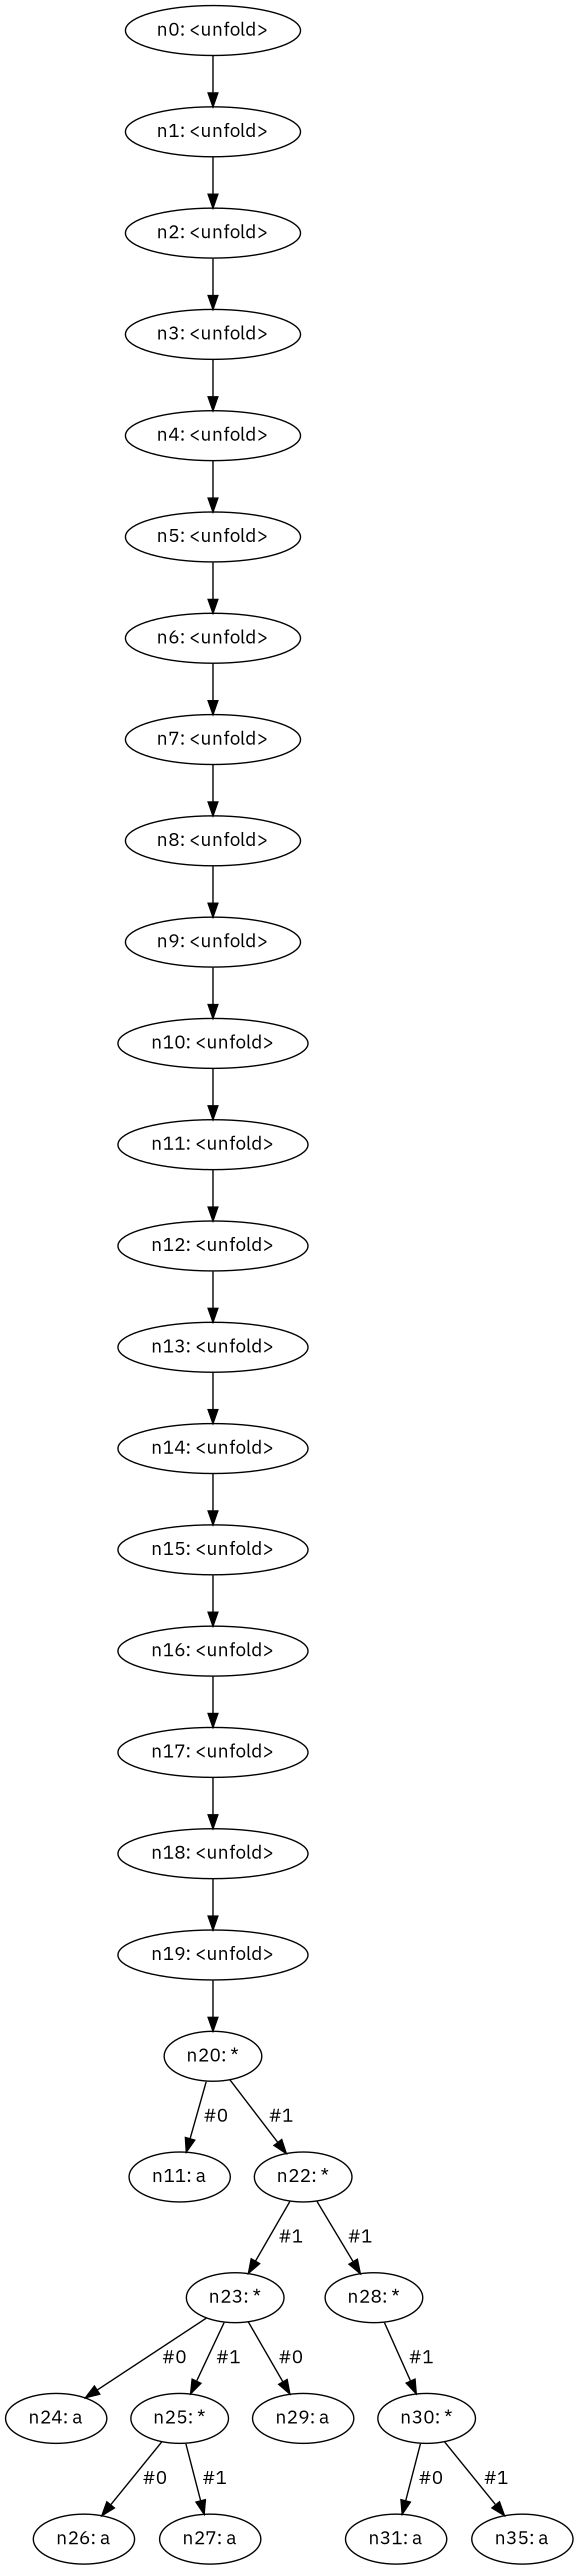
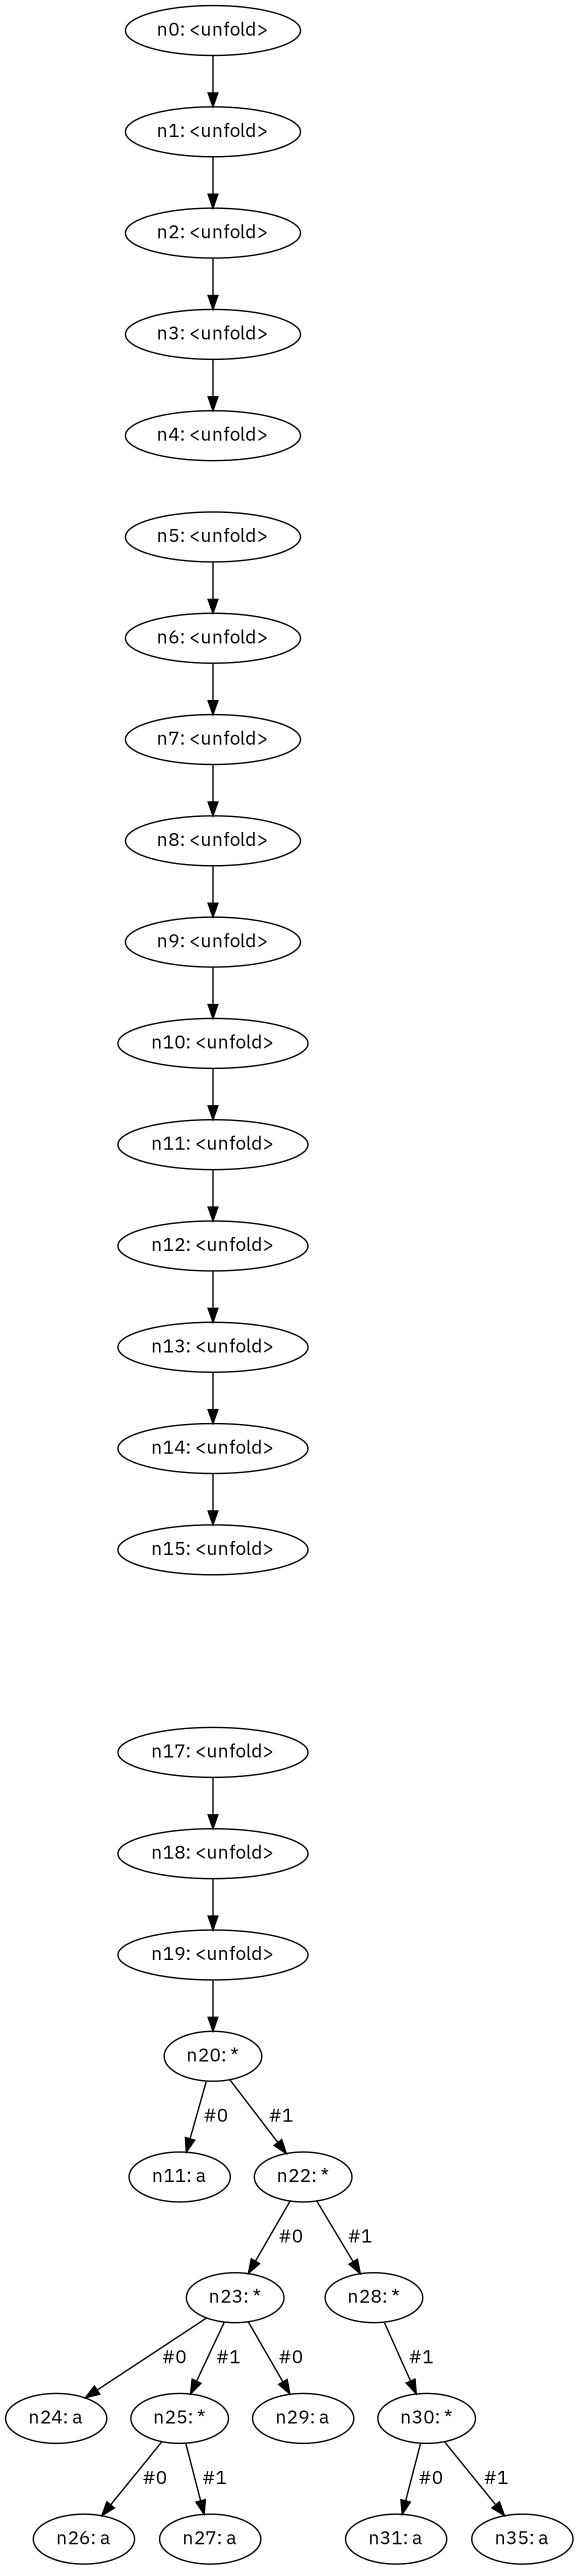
edge "n4: <unfold>" -> "n5: <unfold>": removed
node "n16: <unfold>": removed
edge "n22: *" -> "n23: *": label " #1 " -> " #0 "
